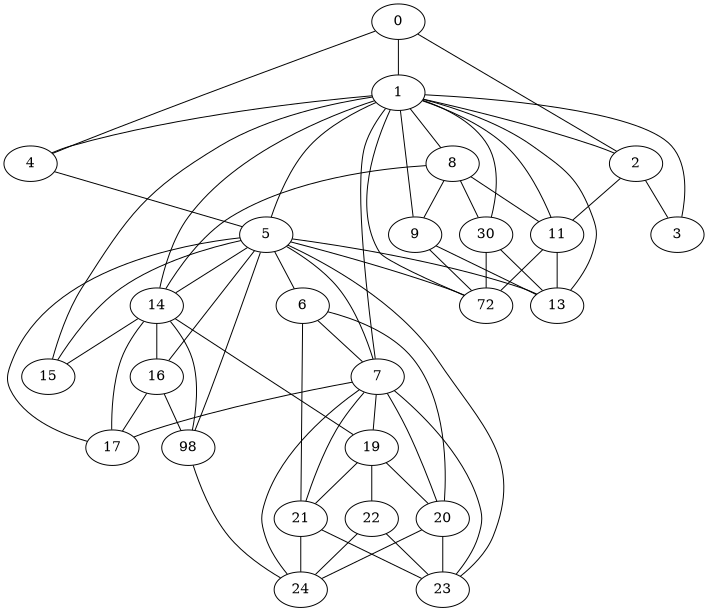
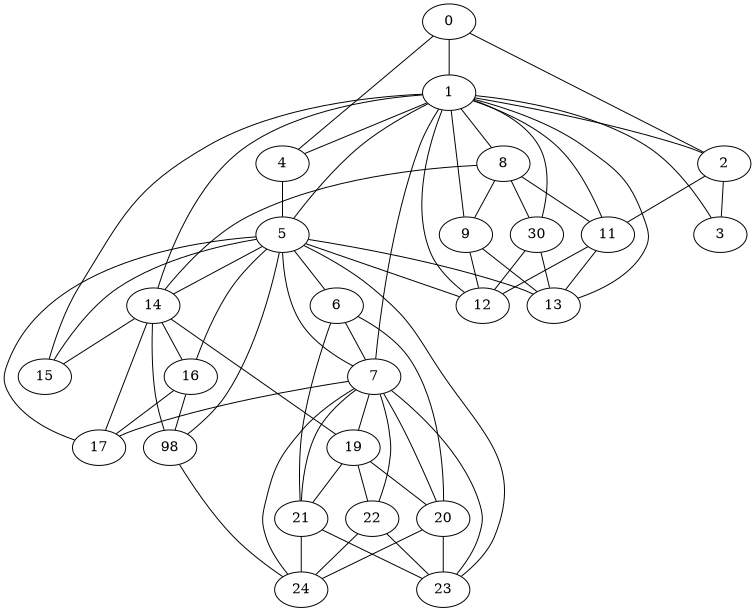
node "72": label "72" -> "12"
edge "7" -- "22": added
